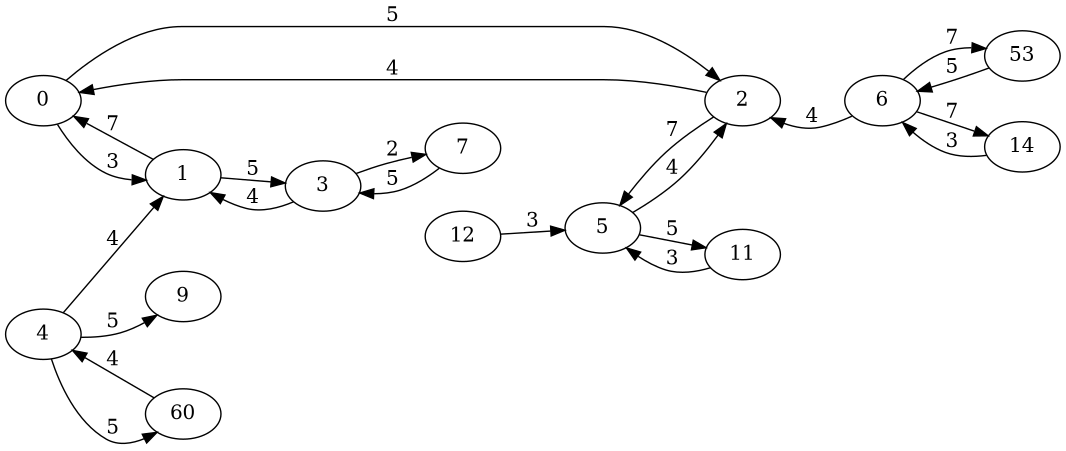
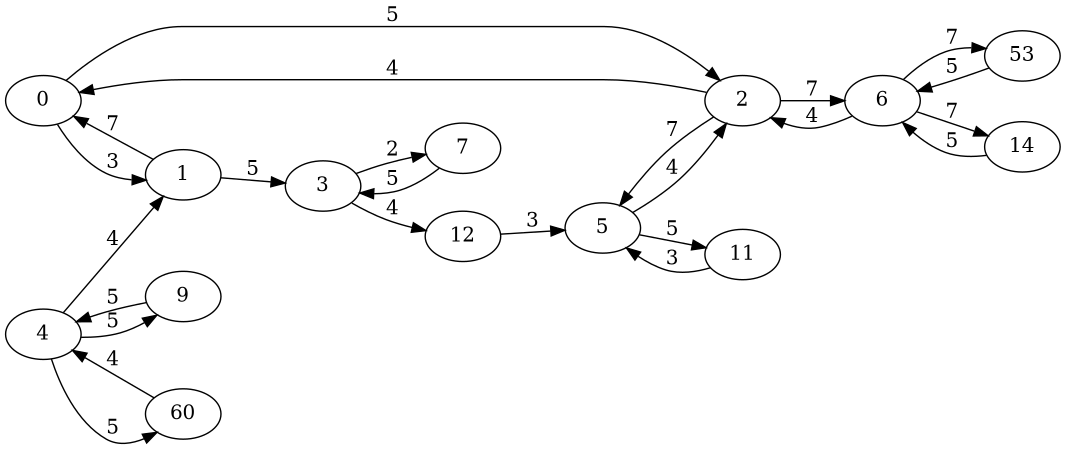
edge "2" -> "6": added, label "7"
edge "14" -> "6": label "3" -> "5"
edge "3" -> "1": now "3" -> "12"
edge "9" -> "4": added, label "5"
